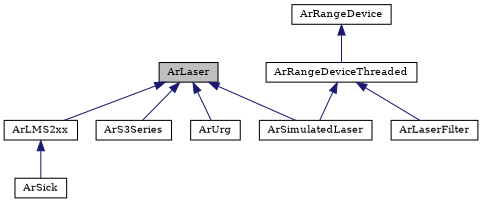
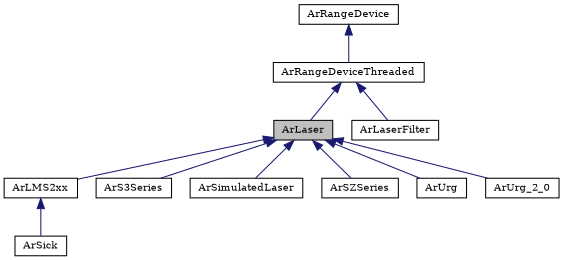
edge "ArSimulatedLaser" -> "ArRangeDeviceThreaded": now "ArLaser" -> "ArRangeDeviceThreaded"
node "ArSZSeries": added
node "ArUrg_2_0": added
